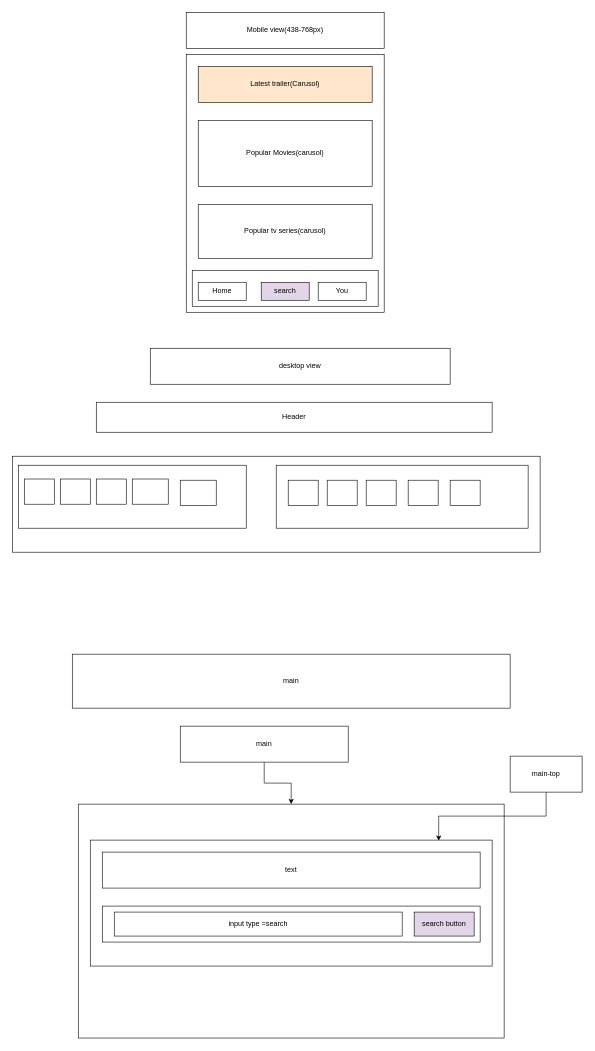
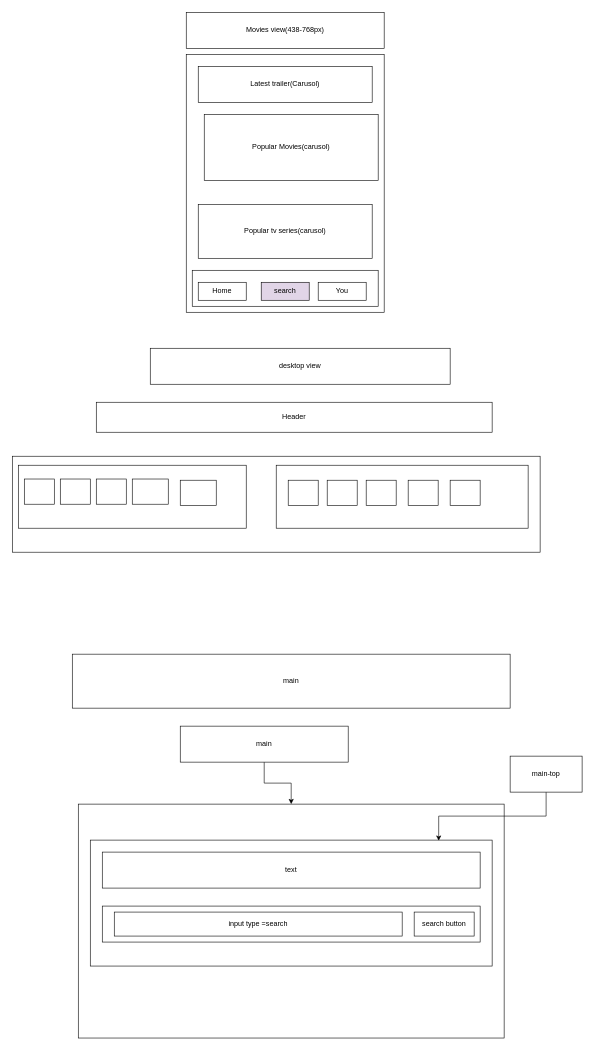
node "Mobile view(438-768px)": label "Mobile view(438-768px)" -> "Movies view(438-768px)"
node "Latest trailer(Carusol)": fillcolor #ffe6cc -> #ffffff
node "Popular Movies(carusol)": moved (285, 153) -> (291, 147)
node "search button": fillcolor #e1d5e7 -> #ffffff
